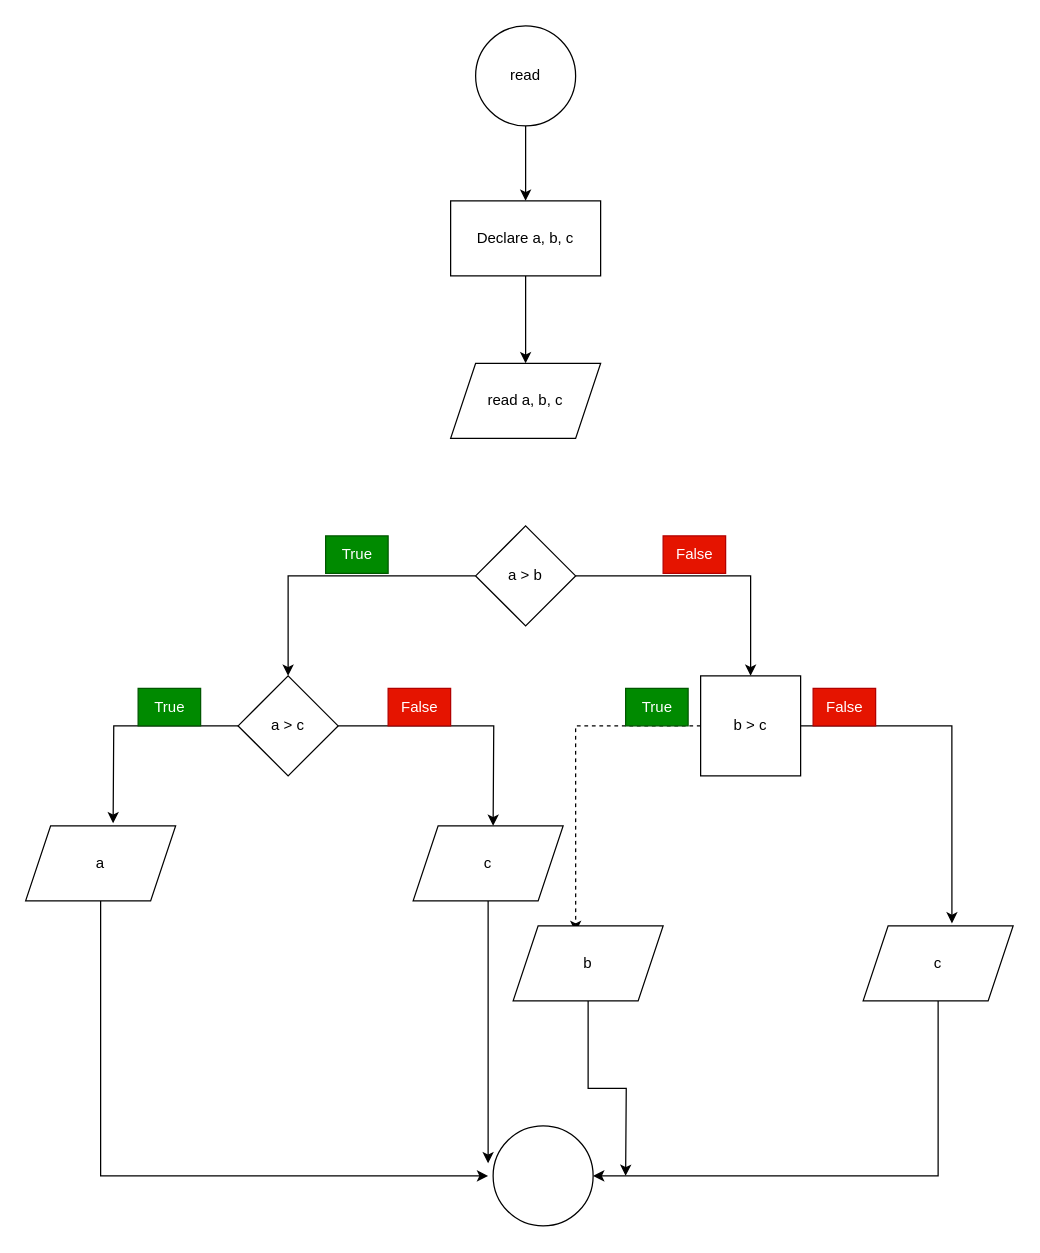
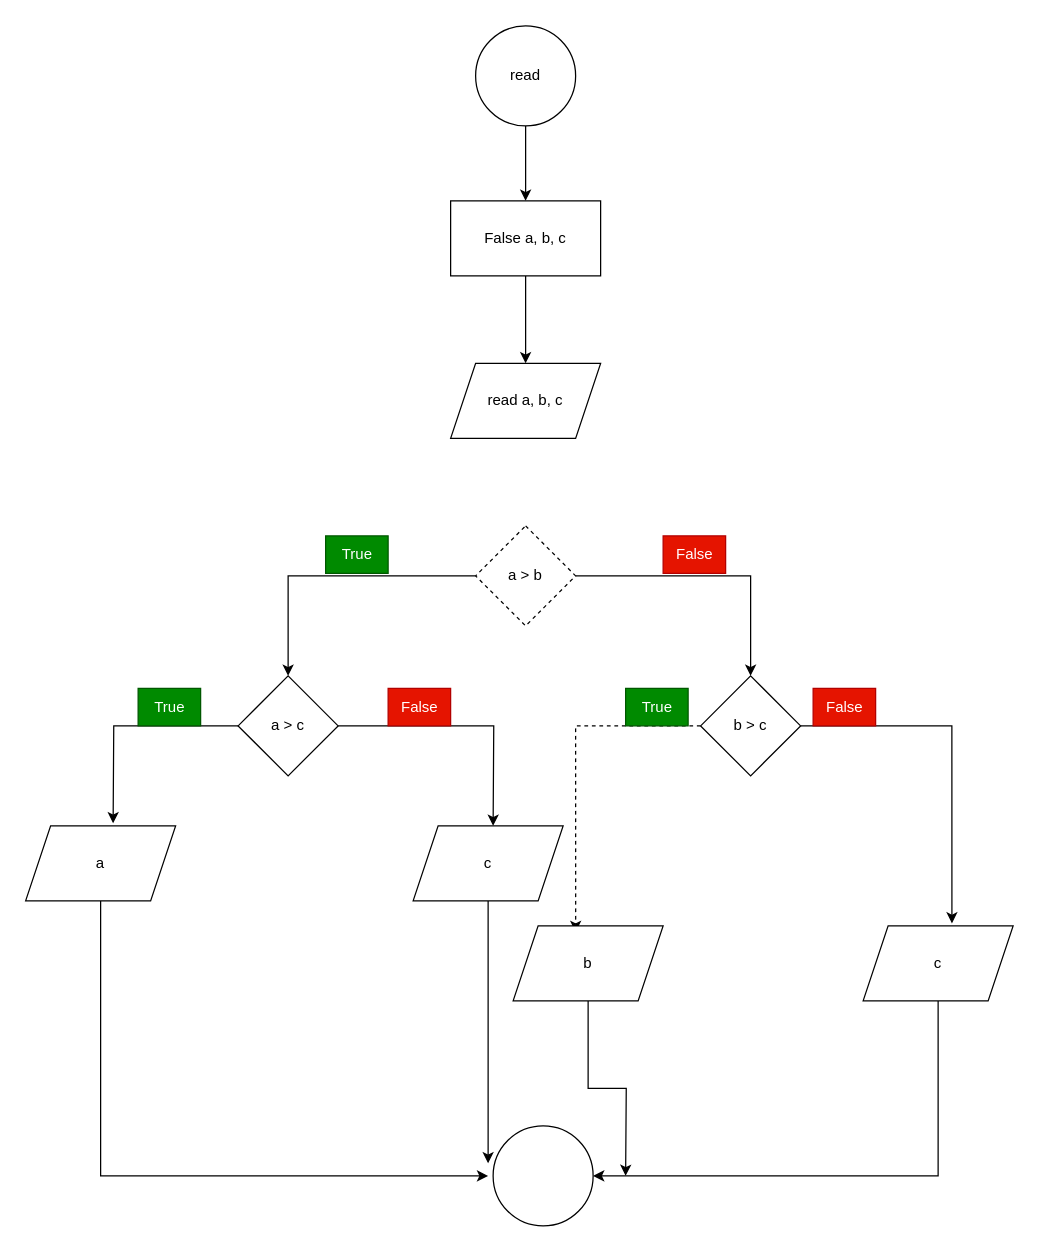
node "Declare a, b, c": label "Declare a, b, c" -> "False a, b, c"
node "a > b": style solid -> dashed
node "b > c": shape rectangle -> diamond
